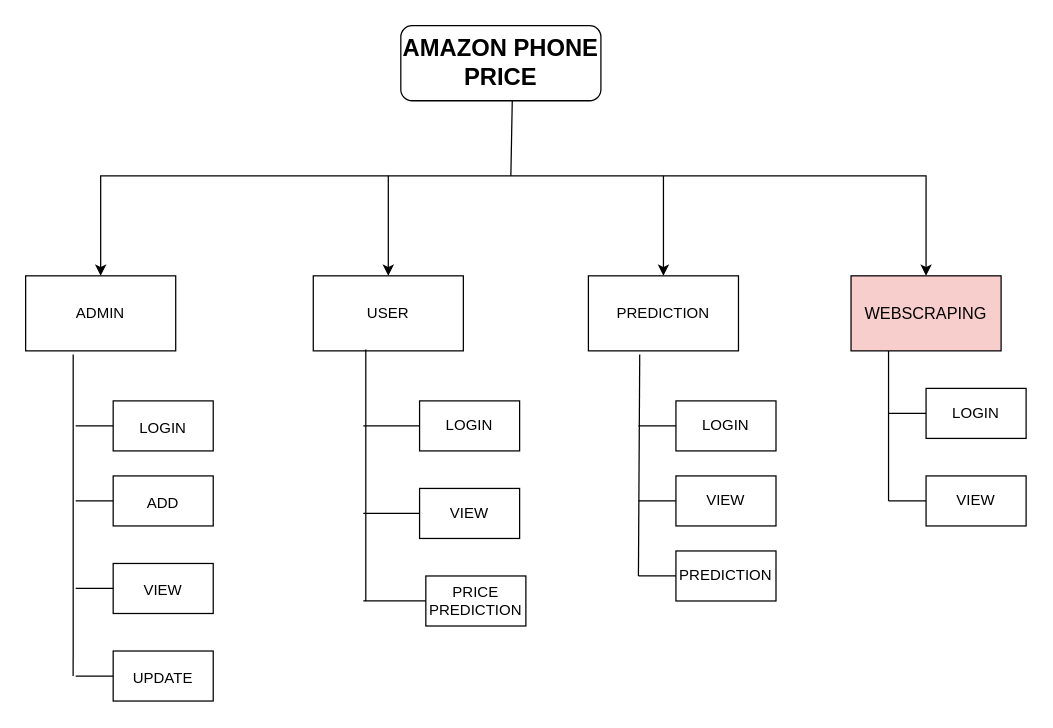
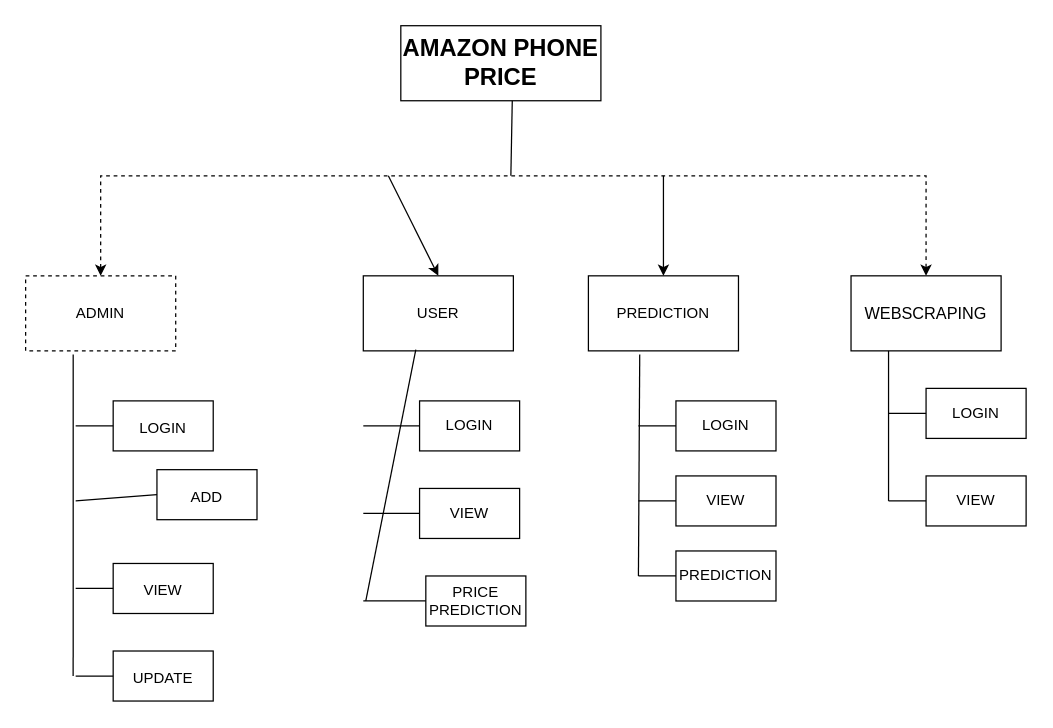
node "AMAZON PHONE PRICE": shape rounded rectangle -> rectangle
edge "ADMIN" -- "WEBSCRAPING": style solid -> dashed
node "ADMIN": style solid -> dashed
node "USER": moved (388, 313) -> (438, 313)
node "WEBSCRAPING": fillcolor #f8cecc -> #ffffff
node "ADD": moved (163, 501) -> (207, 494)
